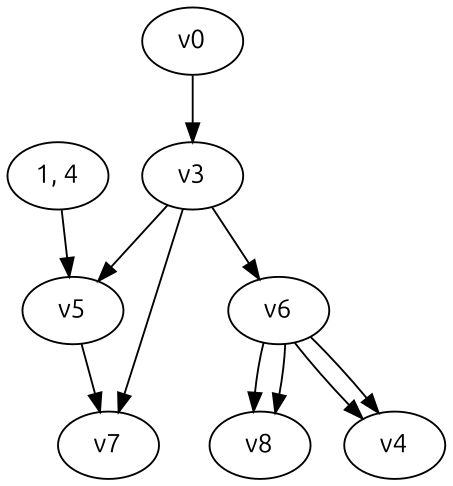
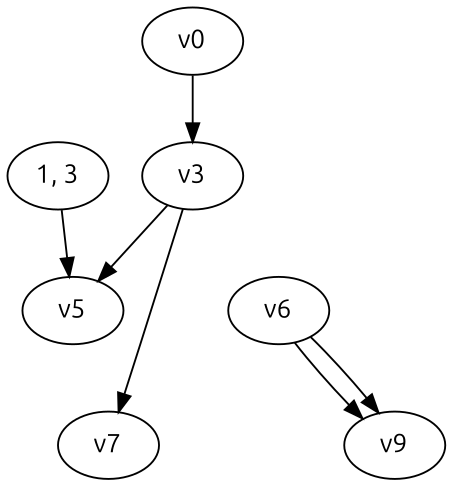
node "1, 4": label "1, 4" -> "1, 3"
edge "v3" -> "v6": removed
edge "v5" -> "v7": removed
node "v8": removed
node "v4": label "v4" -> "v9"
